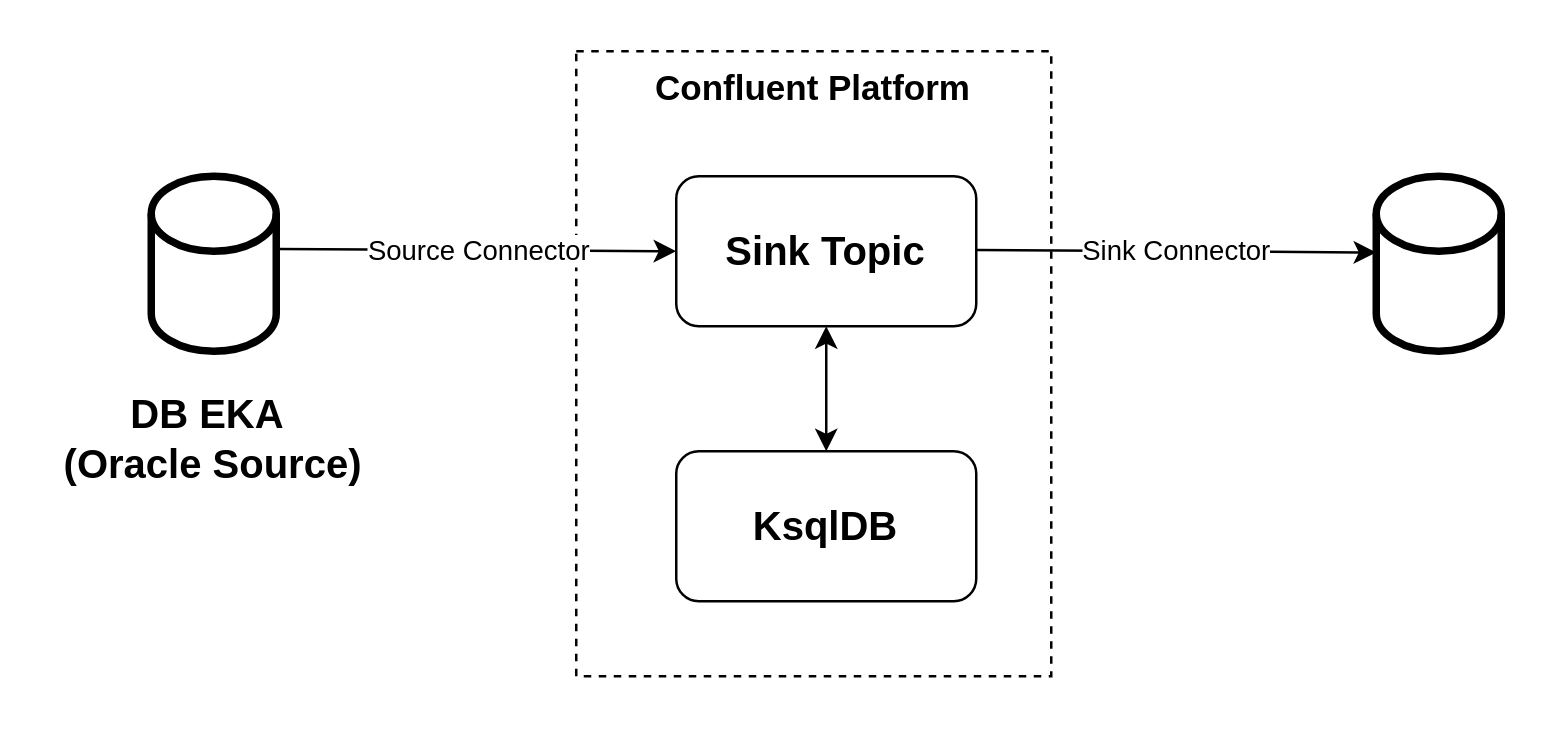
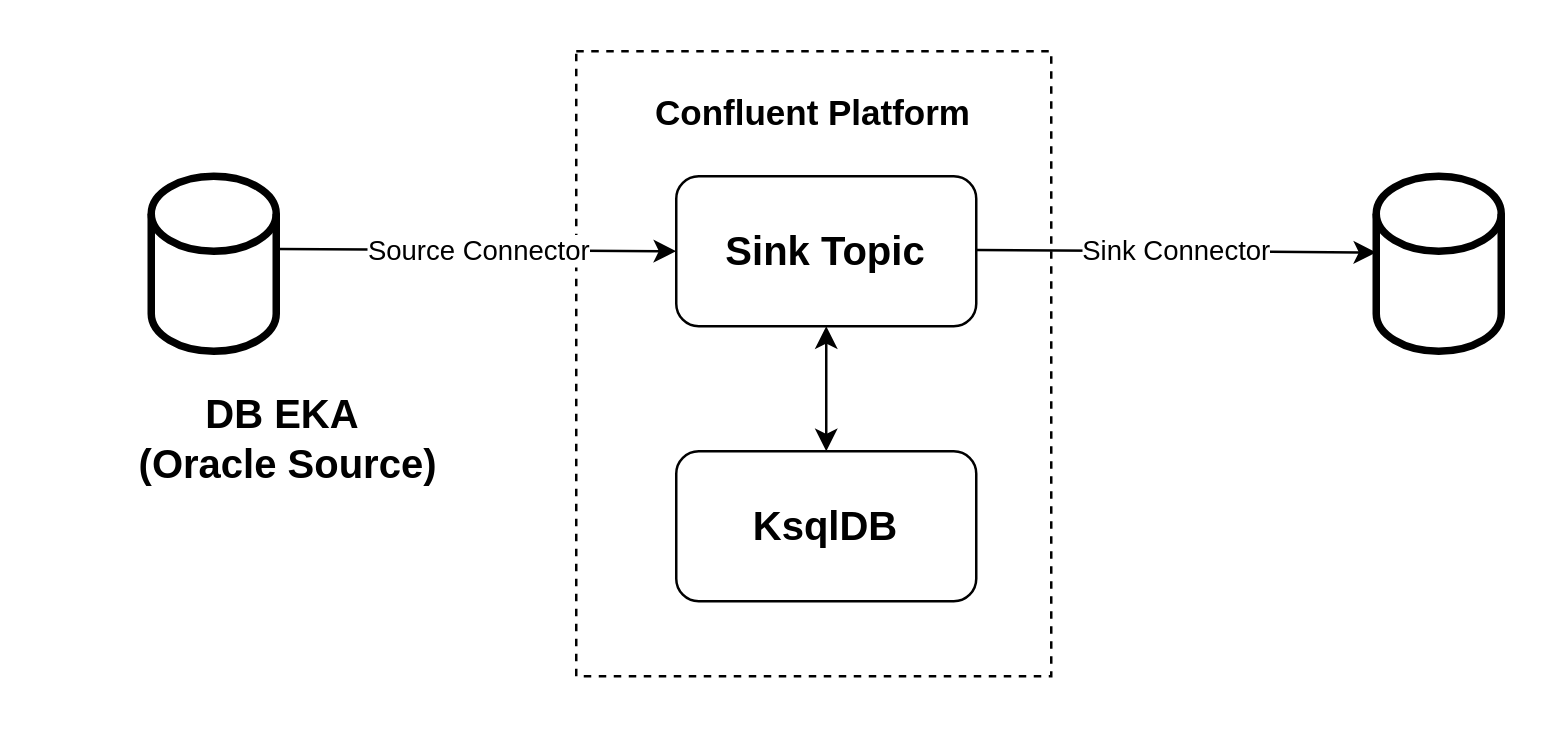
node "Confluent Platform": moved (814, 89) -> (814, 114)
node "DB EKA (Oracle Source)": moved (214, 439) -> (289, 439)
